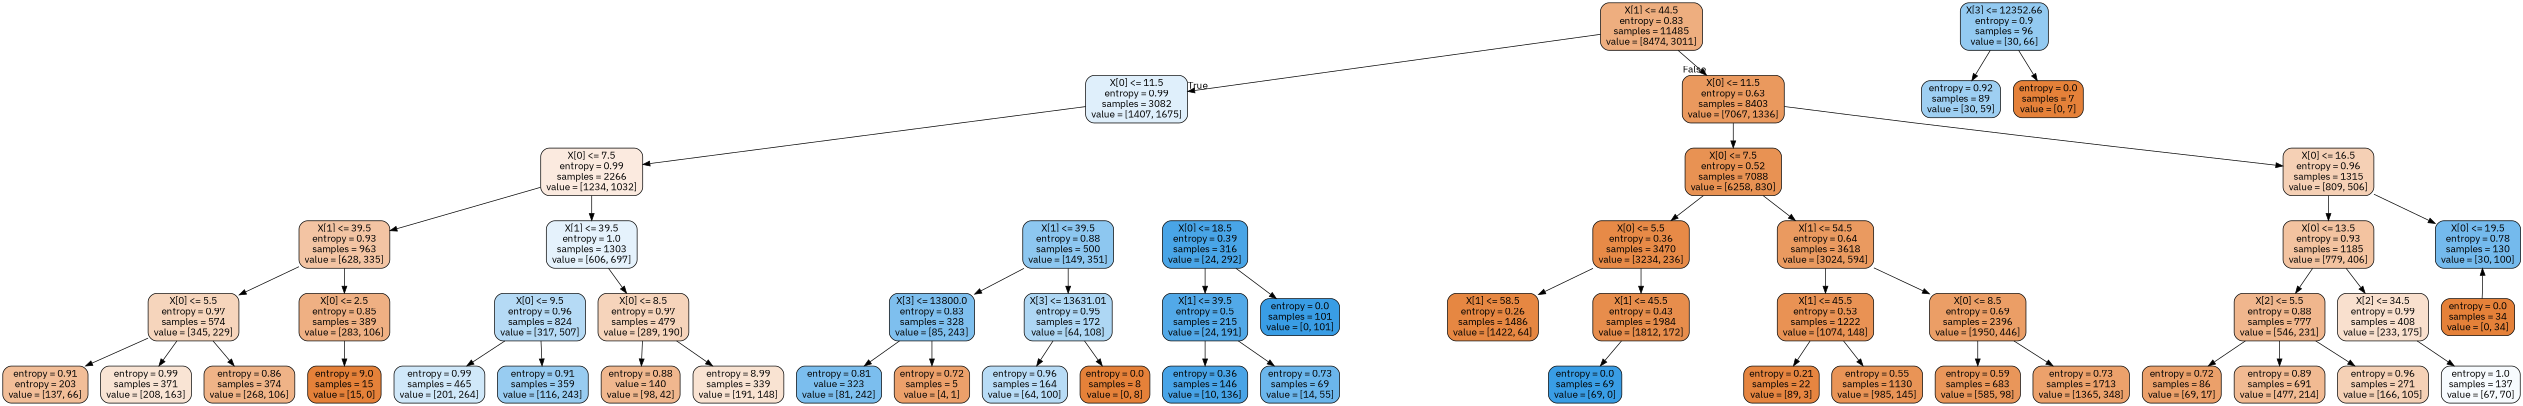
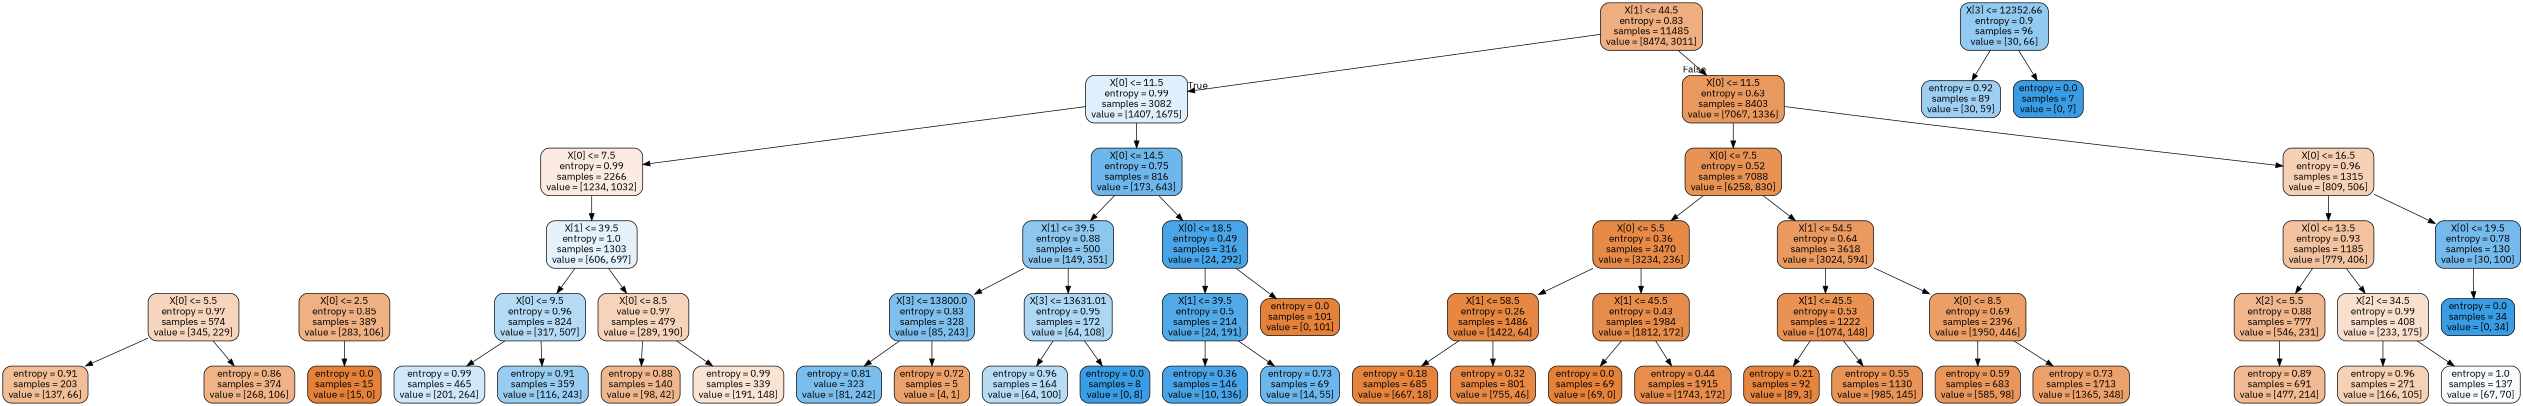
node "entropy = 0.0 samples = 7 value = [0, 7]": fillcolor #e58139 -> #399de5
node "X[0] <= 14.5 entropy = 0.75 samples = 816 value = [173, 643]": added
node "X[1] <= 39.5 entropy = 0.93 samples = 963 value = [628, 335]": removed
node "X[0] <= 18.5 entropy = 0.39 samples = 316 value = [24, 292]": label "X[0] <= 18.5 entropy = 0.39 samples = 316 value = [24, 292]" -> "X[0] <= 18.5 entropy = 0.49 samples = 316 value = [24, 292]"
edge "X[1] <= 39.5 entropy = 1.0 samples = 1303 value = [606, 697]" -> "X[0] <= 9.5 entropy = 0.96 samples = 824 value = [317, 507]": added
edge "entropy = 0.0 samples = 34 value = [0, 34]" -> "X[0] <= 19.5 entropy = 0.78 samples = 130 value = [30, 100]": reversed
node "X[0] <= 8.5 entropy = 0.97 samples = 479 value = [289, 190]": label "X[0] <= 8.5 entropy = 0.97 samples = 479 value = [289, 190]" -> "X[0] <= 8.5 value = 0.97 samples = 479 value = [289, 190]"
node "X[1] <= 39.5 entropy = 0.5 samples = 215 value = [24, 191]": label "X[1] <= 39.5 entropy = 0.5 samples = 215 value = [24, 191]" -> "X[1] <= 39.5 entropy = 0.5 samples = 214 value = [24, 191]"
node "entropy = 0.0 samples = 101 value = [0, 101]": fillcolor #399de5 -> #e58139
node "entropy = 0.0 samples = 34 value = [0, 34]": fillcolor #e58139 -> #399de5
edge "X[2] <= 5.5 entropy = 0.88 samples = 777 value = [546, 231]" -> "entropy = 0.96 samples = 271 value = [166, 105]": now "X[2] <= 34.5 entropy = 0.99 samples = 408 value = [233, 175]" -> "entropy = 0.96 samples = 271 value = [166, 105]"
node "entropy = 0.91 entropy = 203 value = [137, 66]": label "entropy = 0.91 entropy = 203 value = [137, 66]" -> "entropy = 0.91 samples = 203 value = [137, 66]"
node "entropy = 0.99 samples = 371 value = [208, 163]": removed
node "entropy = 9.0 samples = 15 value = [15, 0]": label "entropy = 9.0 samples = 15 value = [15, 0]" -> "entropy = 0.0 samples = 15 value = [15, 0]"
node "entropy = 0.88 value = 140 value = [98, 42]": label "entropy = 0.88 value = 140 value = [98, 42]" -> "entropy = 0.88 samples = 140 value = [98, 42]"
node "entropy = 8.99 samples = 339 value = [191, 148]": label "entropy = 8.99 samples = 339 value = [191, 148]" -> "entropy = 0.99 samples = 339 value = [191, 148]"
node "entropy = 0.0 samples = 8 value = [0, 8]": fillcolor #e58139 -> #399de5
node "entropy = 0.18 samples = 685 value = [667, 18]": added
node "entropy = 0.32 samples = 801 value = [755, 46]": added
node "entropy = 0.0 samples = 69 value = [69, 0]": fillcolor #399de5 -> #e58139
node "entropy = 0.44 samples = 1915 value = [1743, 172]": added
node "entropy = 0.21 samples = 22 value = [89, 3]": label "entropy = 0.21 samples = 22 value = [89, 3]" -> "entropy = 0.21 samples = 92 value = [89, 3]"
node "entropy = 0.72 samples = 86 value = [69, 17]": removed
